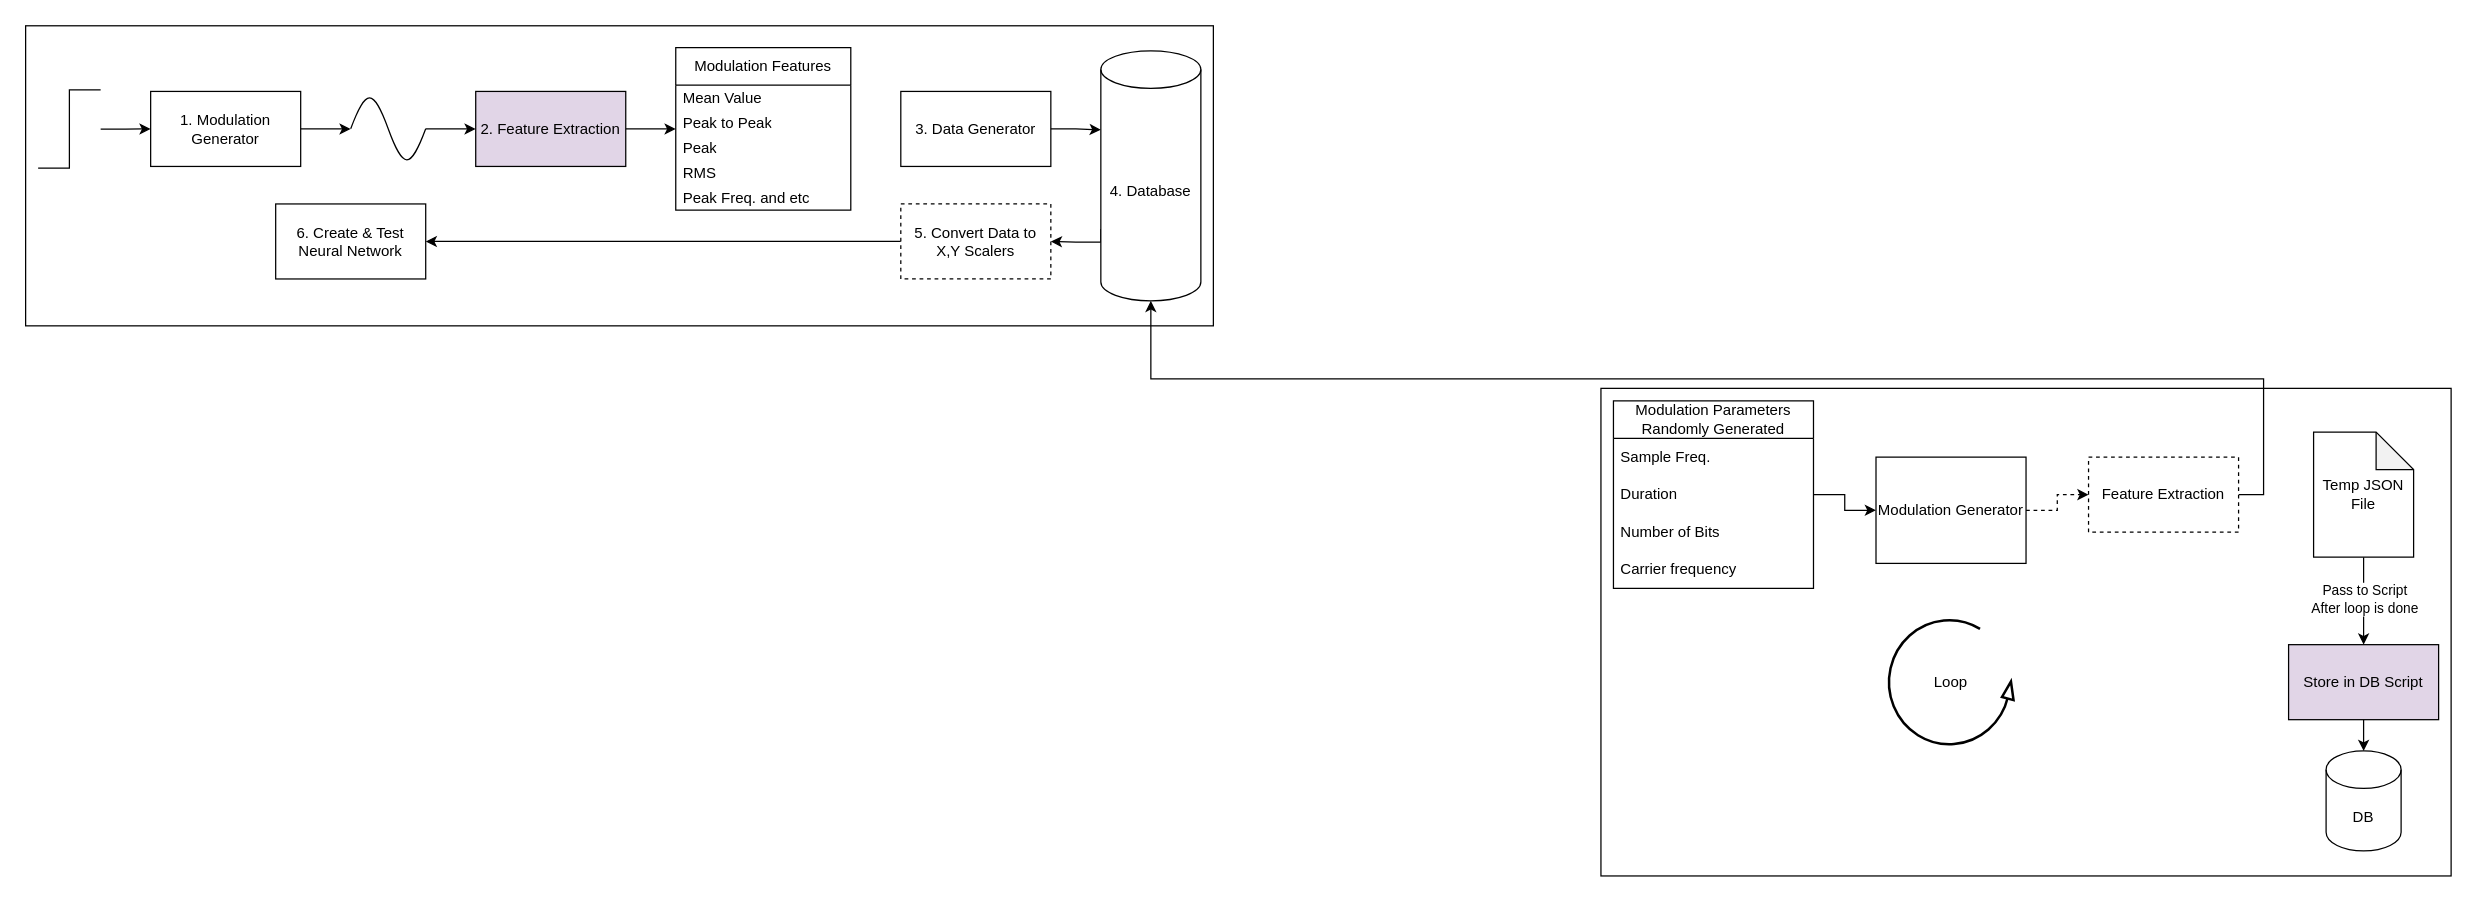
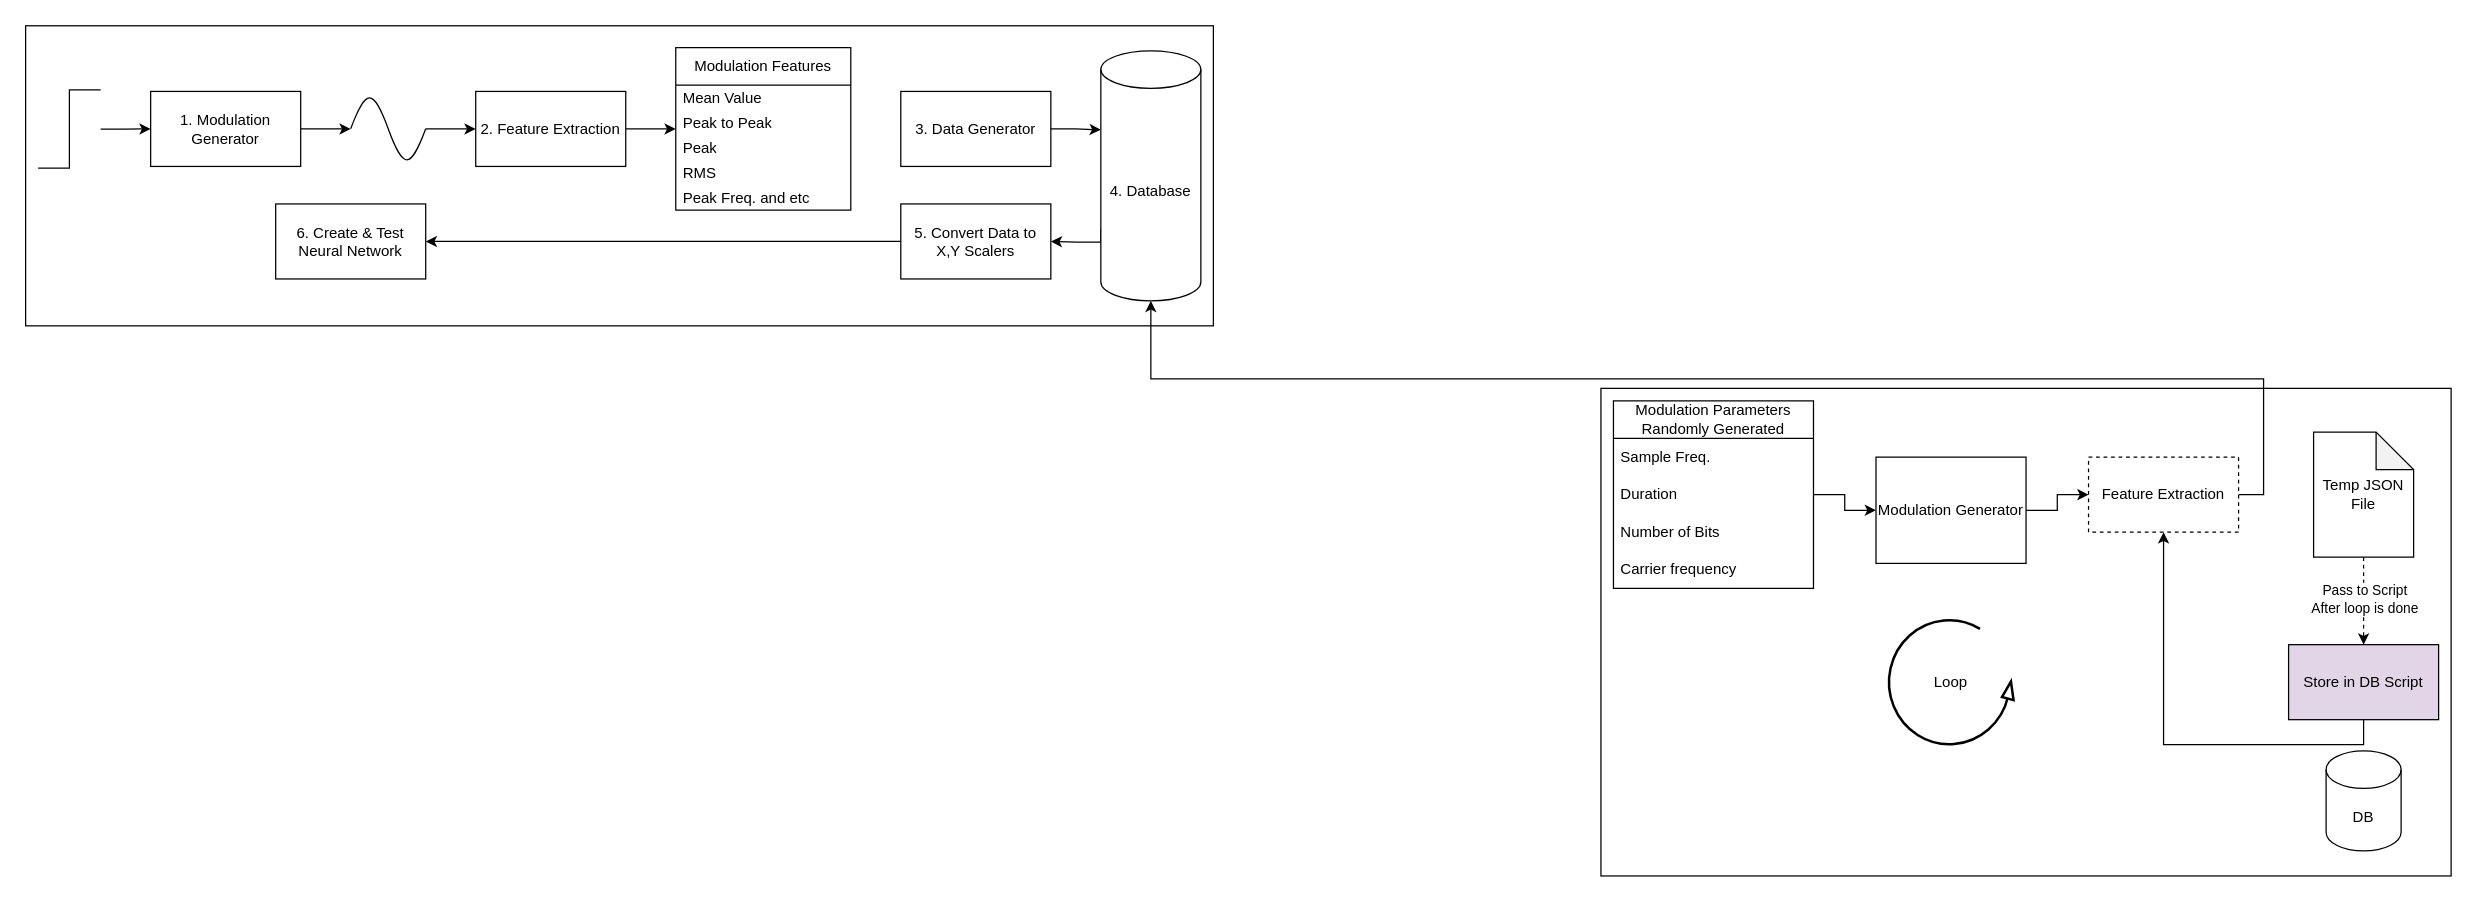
node "2. Feature Extraction": fillcolor #e1d5e7 -> #ffffff
node "5. Convert Data to X,Y Scalers": style dashed -> solid
edge "Modulation Generator" -> "Feature Extraction": style dashed -> solid
edge "Temp JSON File" -> "Store in DB Script": style solid -> dashed
edge "Store in DB Script" -> "DB": now "Store in DB Script" -> "Feature Extraction"
